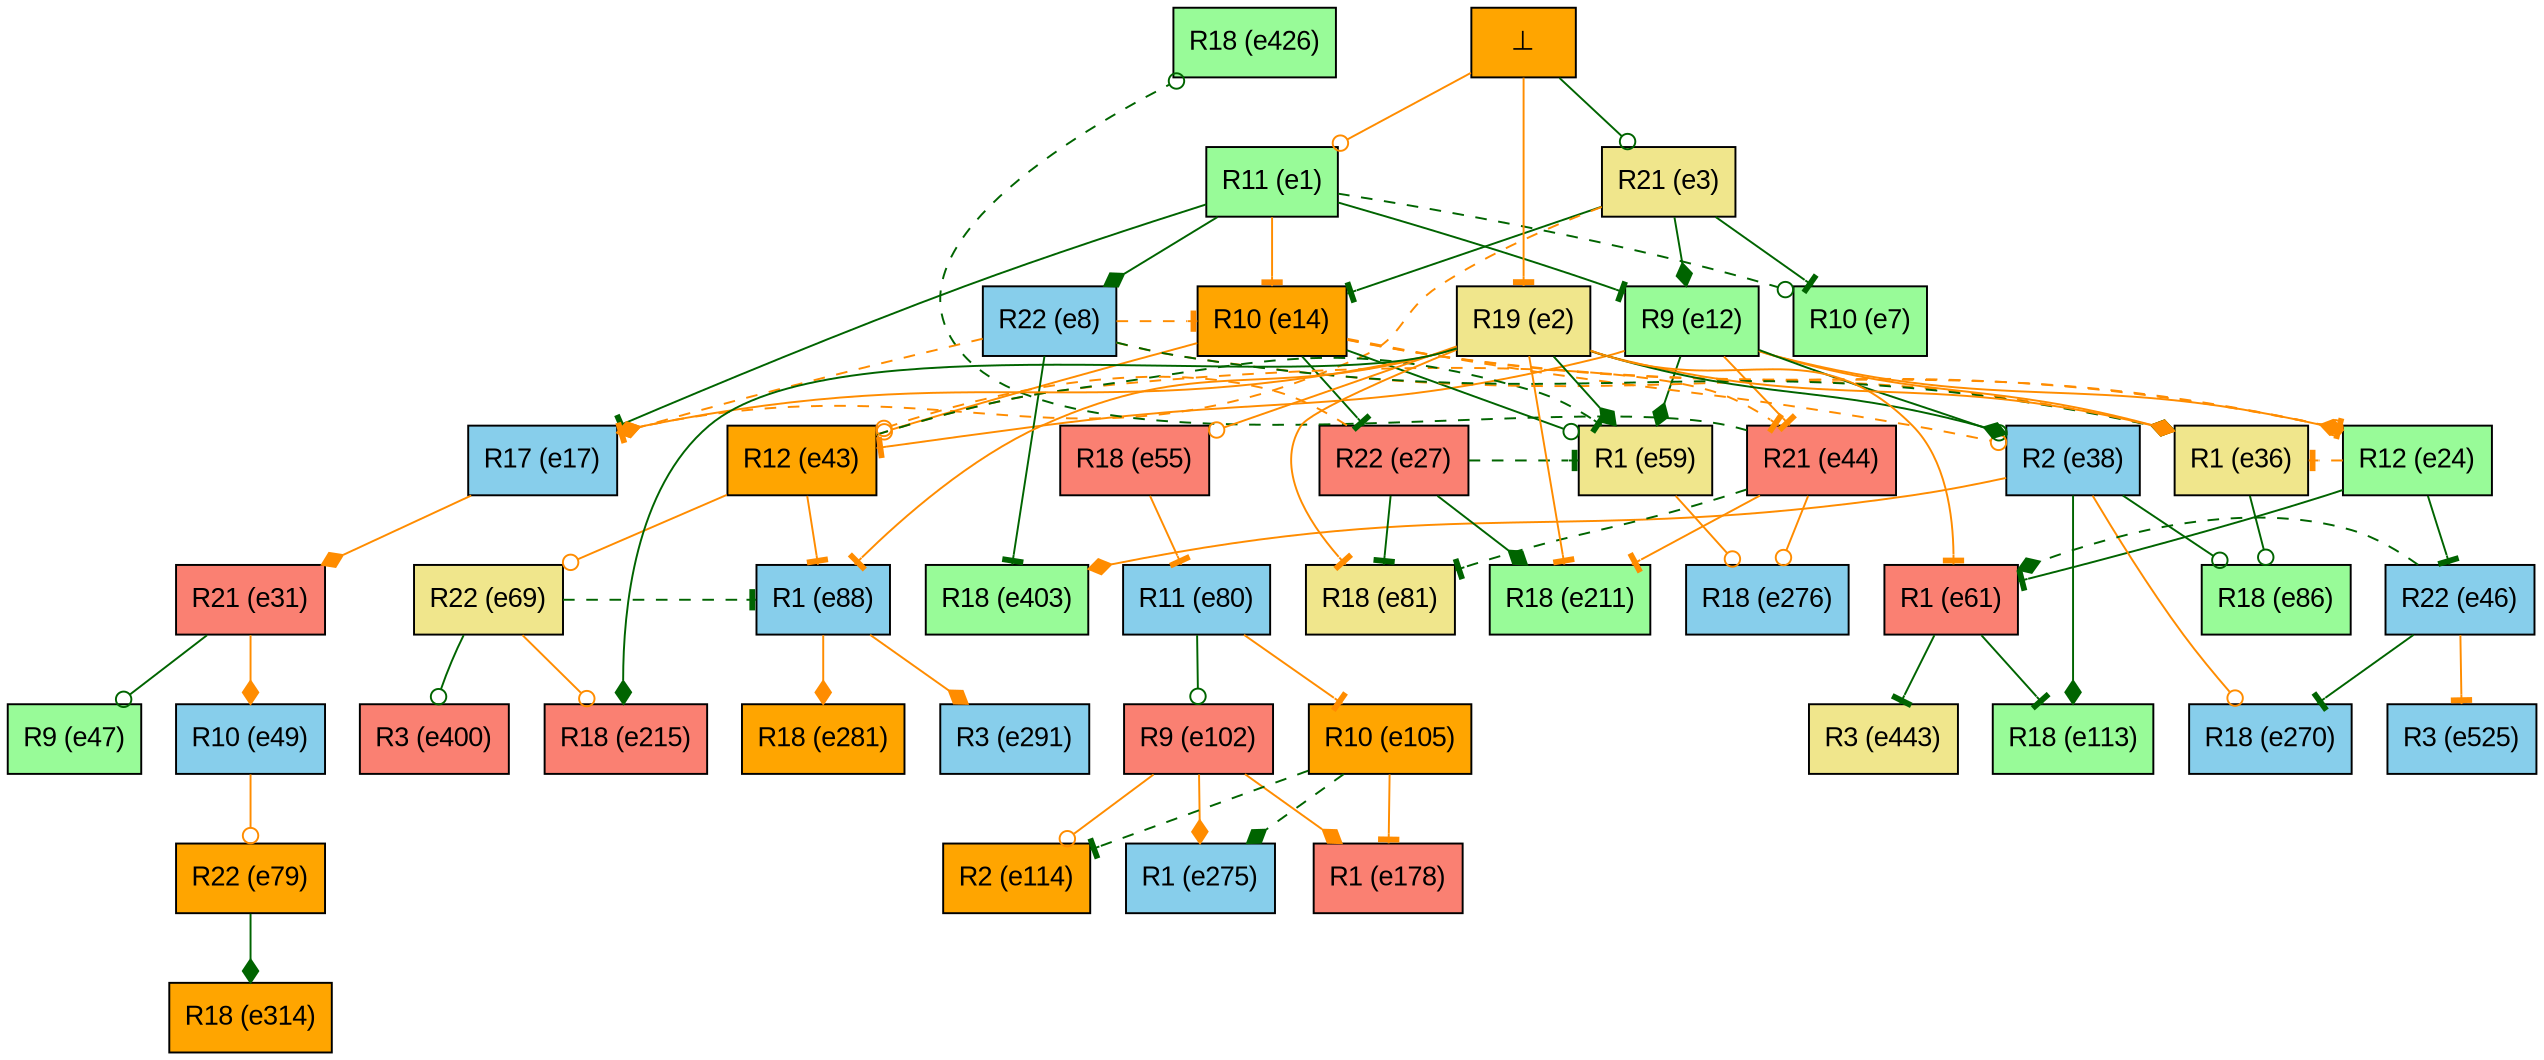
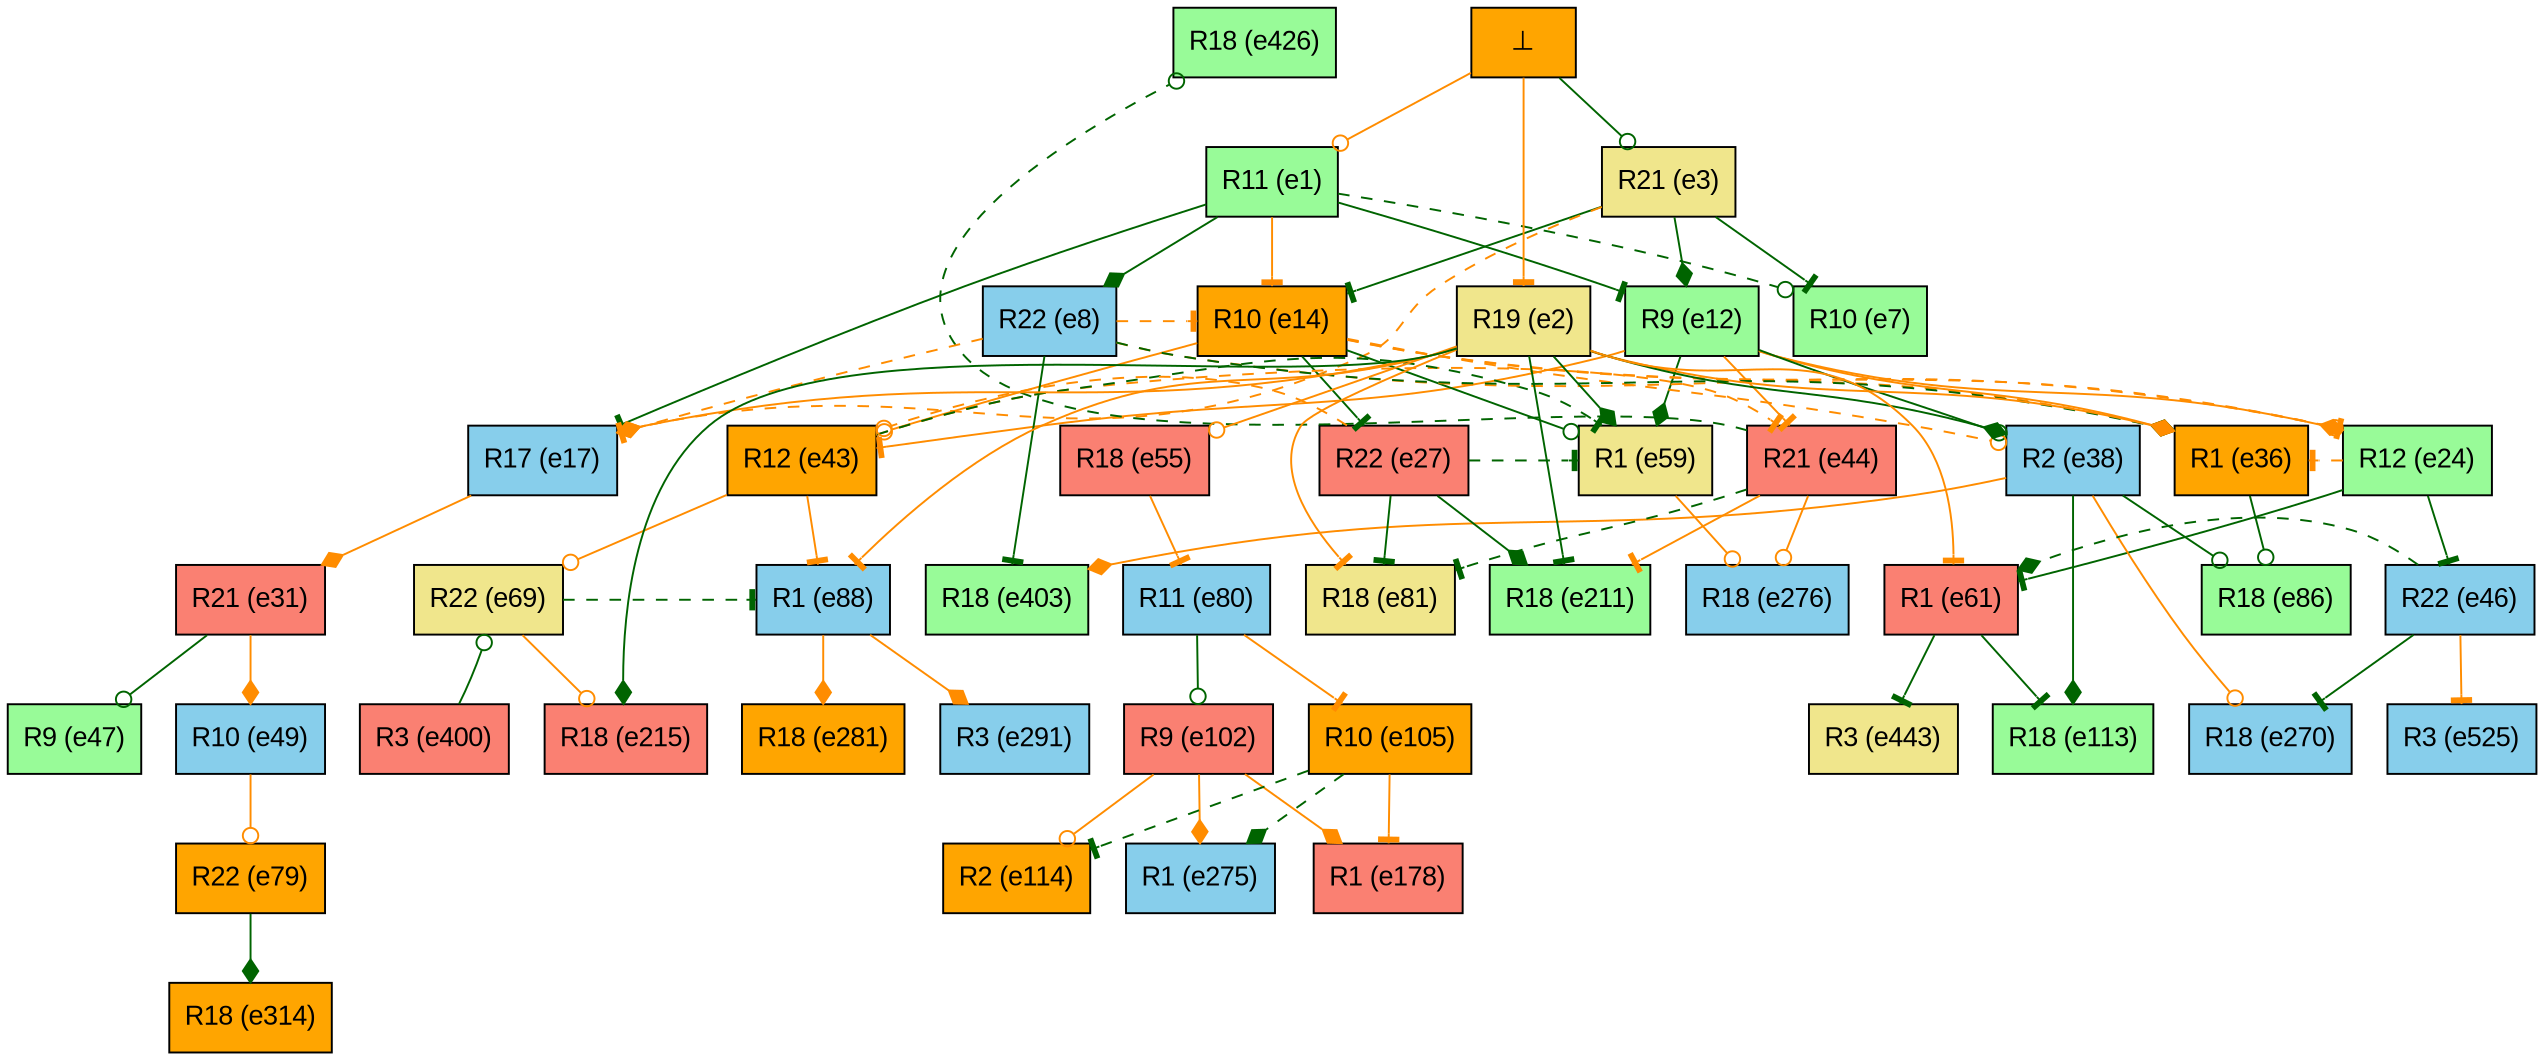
edge "R19 (e2)" -> "R18 (e211)": color darkorange -> darkgreen
node "R1 (e36)": fillcolor khaki -> orange
edge "R22 (e69)" -> "R3 (e400)": reversed
